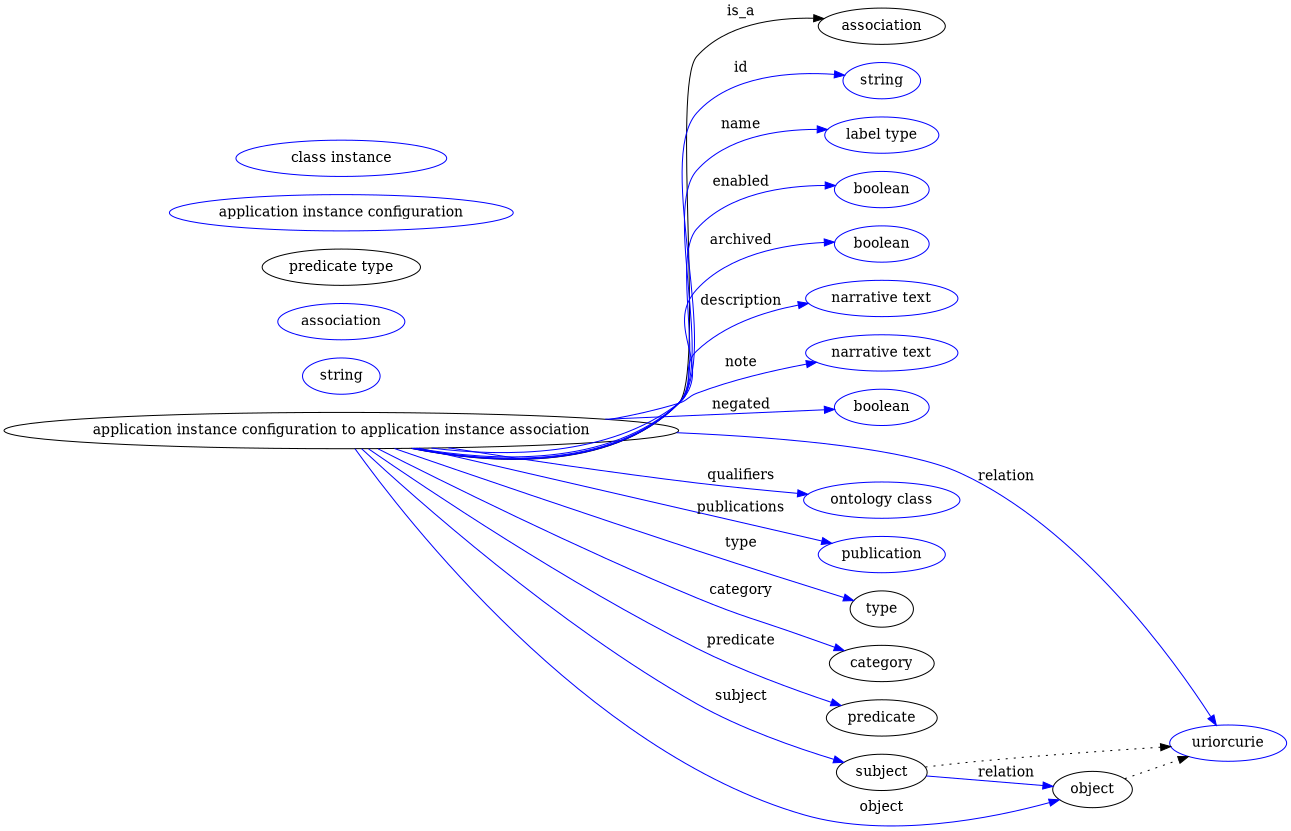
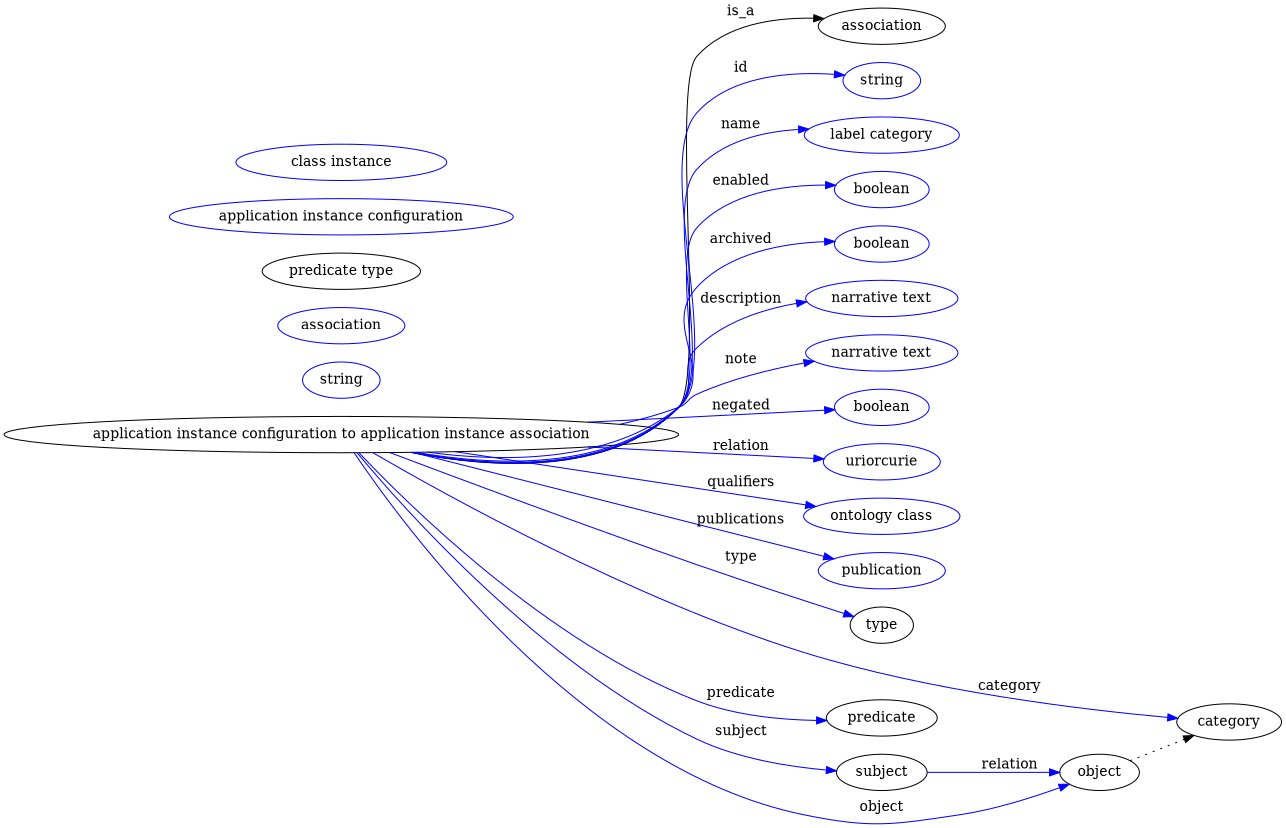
node "label type": label "label type" -> "label category"
edge "subject" -> "uriorcurie": removed
edge "object" -> "uriorcurie": now "object" -> "category"
